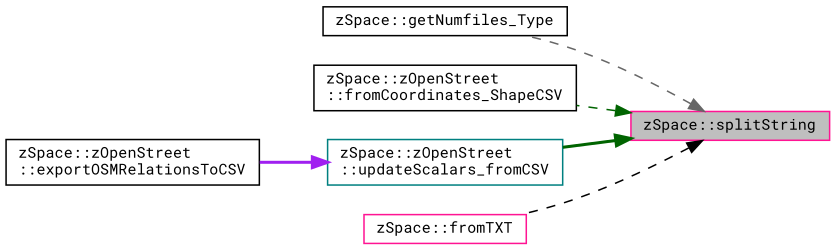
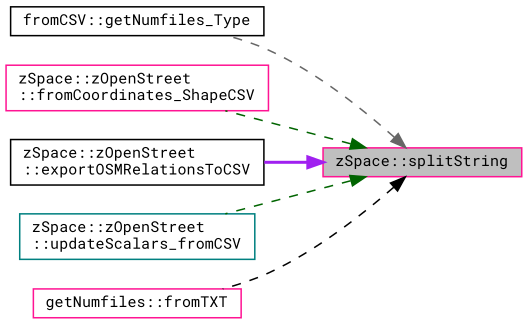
node "zSpace::getNumfiles_Type": label "zSpace::getNumfiles_Type" -> "fromCSV::getNumfiles_Type"
node "zSpace::zOpenStreet ::fromCoordinates_ShapeCSV": color black -> deeppink
edge "zSpace::zOpenStreet ::updateScalars_fromCSV" -> "zSpace::splitString": style bold -> dashed
edge "zSpace::zOpenStreet ::exportOSMRelationsToCSV" -> "zSpace::zOpenStreet ::updateScalars_fromCSV": now "zSpace::zOpenStreet ::exportOSMRelationsToCSV" -> "zSpace::splitString"
node "zSpace::fromTXT": label "zSpace::fromTXT" -> "getNumfiles::fromTXT"
